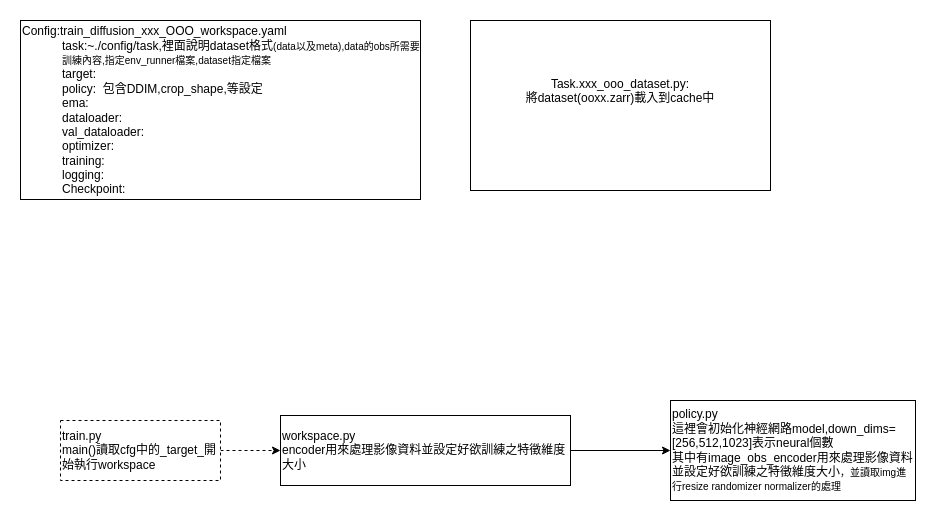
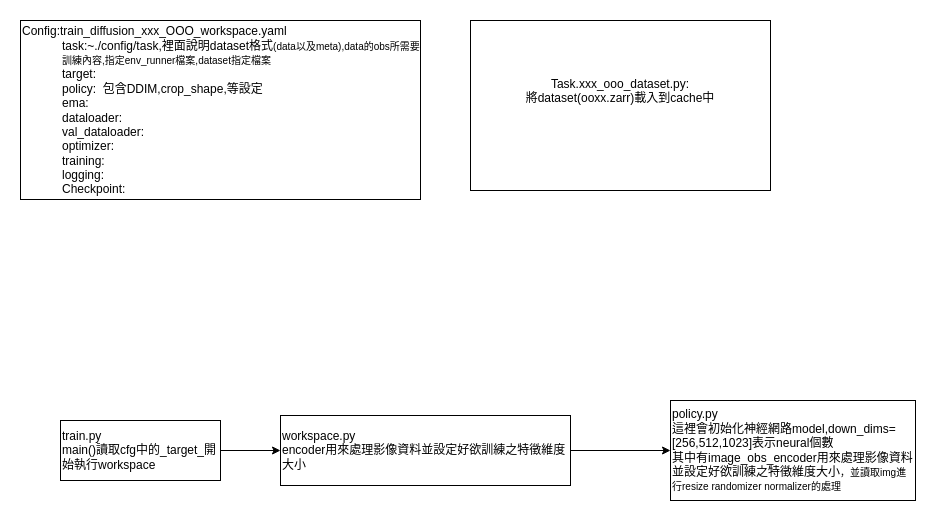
node "train.py main()讀取cfg中的_target_開始執行workspace": style dashed -> solid
edge "train.py main()讀取cfg中的_target_開始執行workspace" -> "workspace.py encoder用來處理影像資料並設定好欲訓練之特徵維度大小": style dashed -> solid
